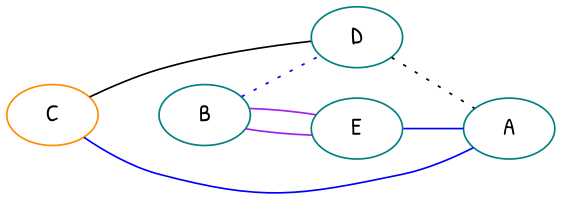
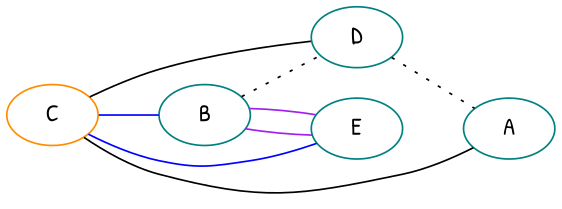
edge "D" -- "B": color blue -> black
edge "C" -- "B": added
edge "E" -- "A": now "E" -- "C"
edge "C" -- "A": color blue -> black
